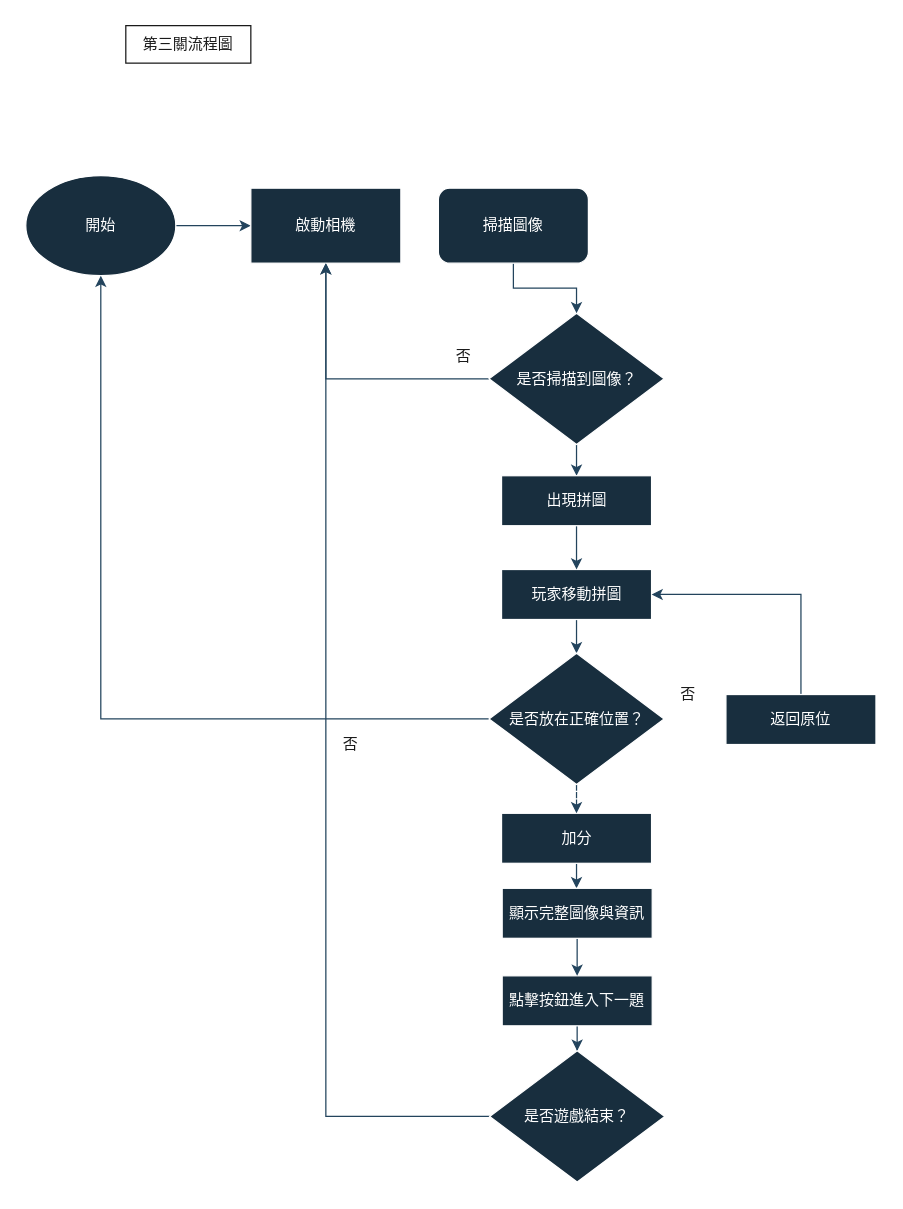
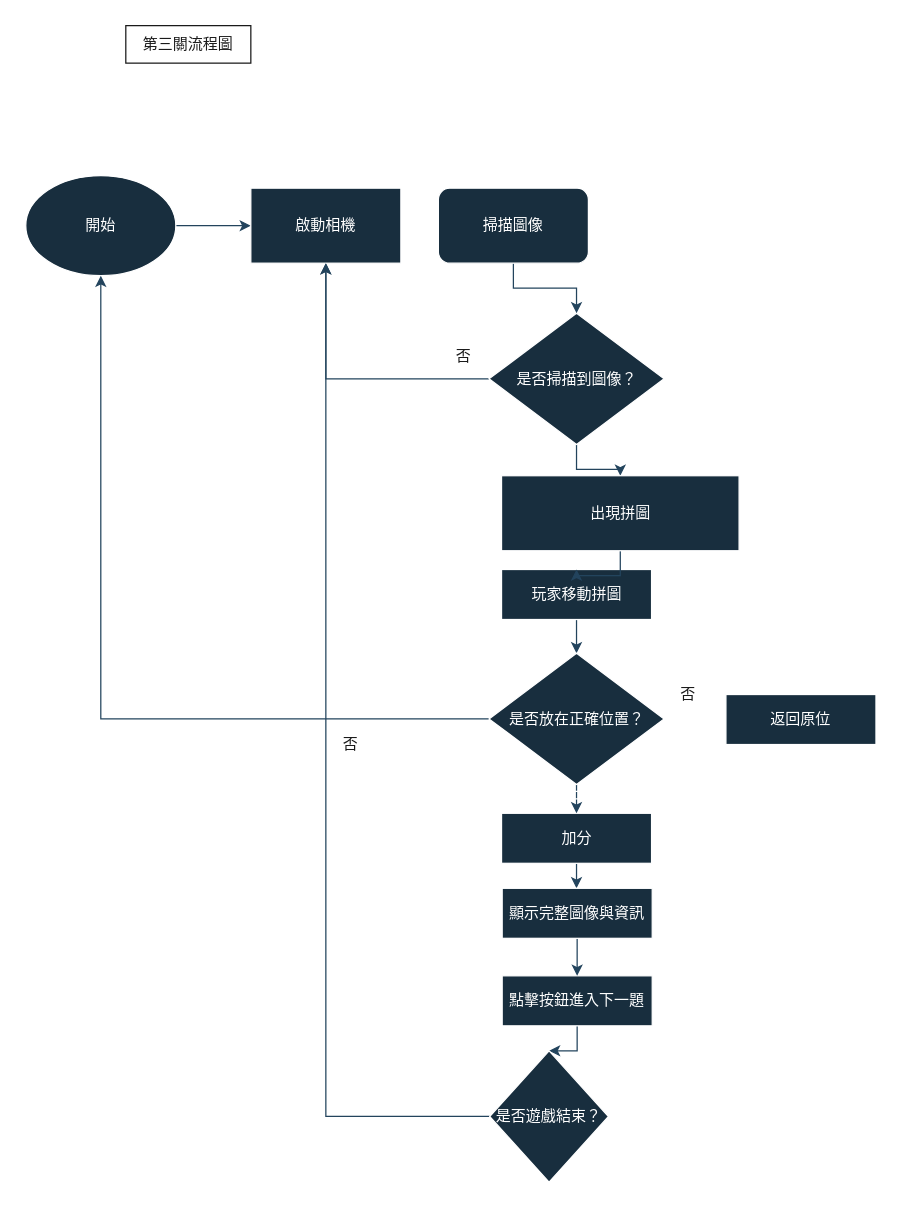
node "出現拼圖": size 150x50 -> 238x75
edge "返回原位" -> "玩家移動拼圖": removed
node "是否遊戲結束？": size 175x131 -> 119x131
